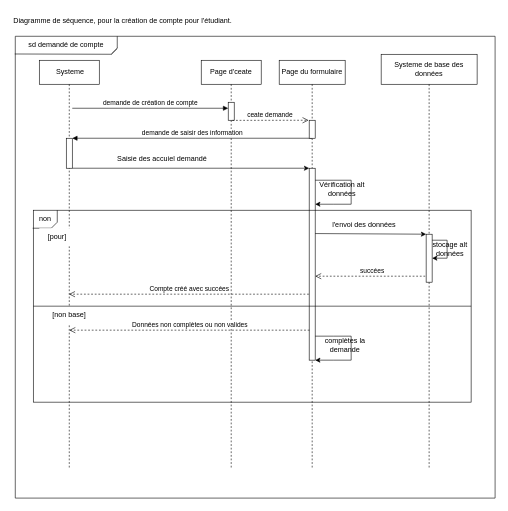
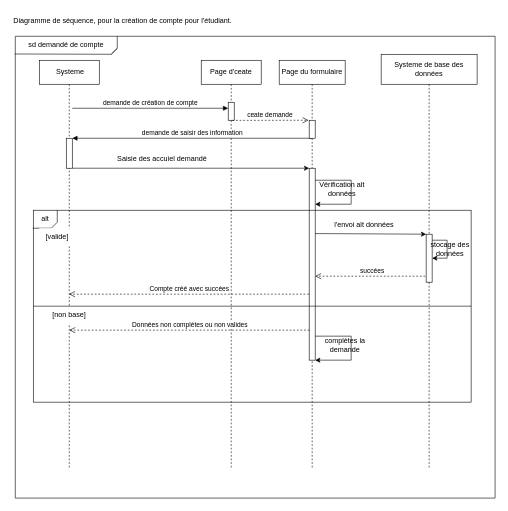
node "non": label "non" -> "alt"
node "l'envoi des données": label "l'envoi des données" -> "l'envoi alt données"
node "[pour]": label "[pour]" -> "[valide]"
node "stocage alt données": label "stocage alt données" -> "stocage des données"
